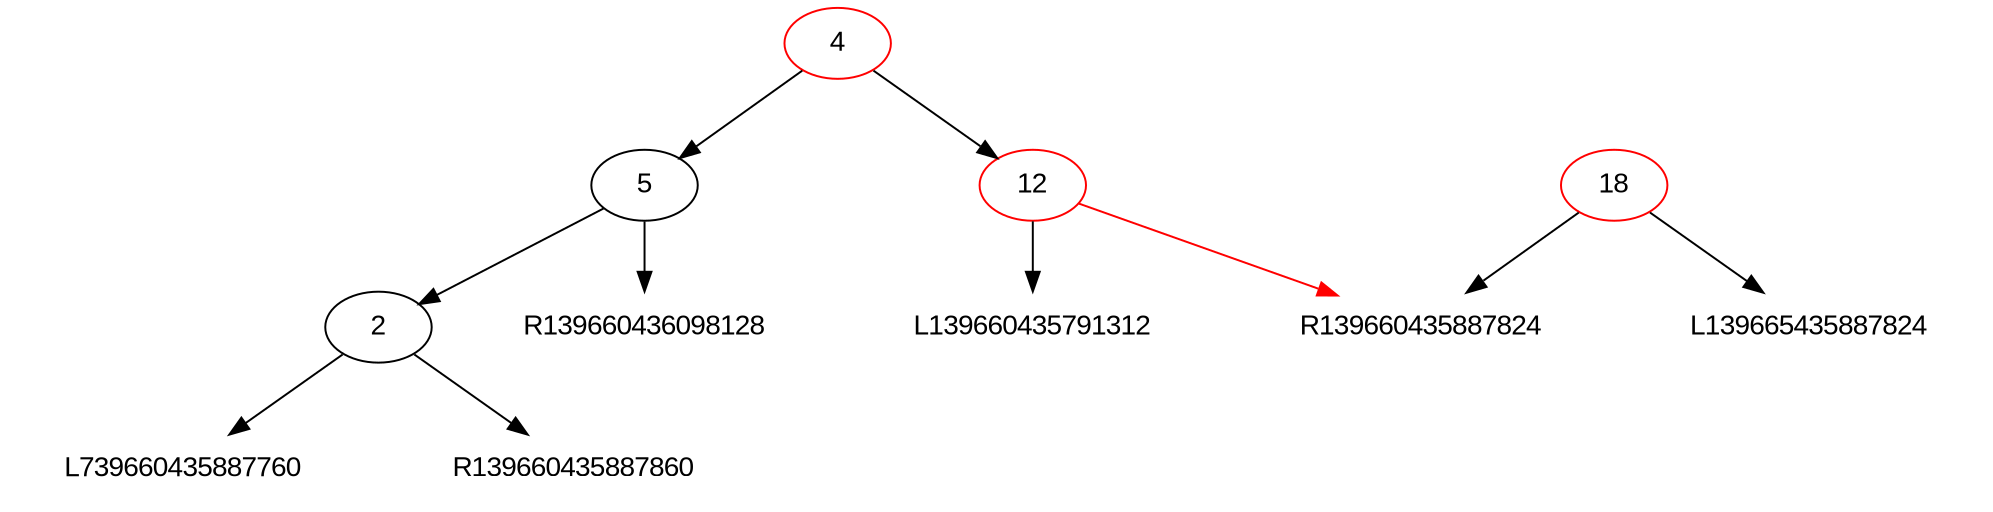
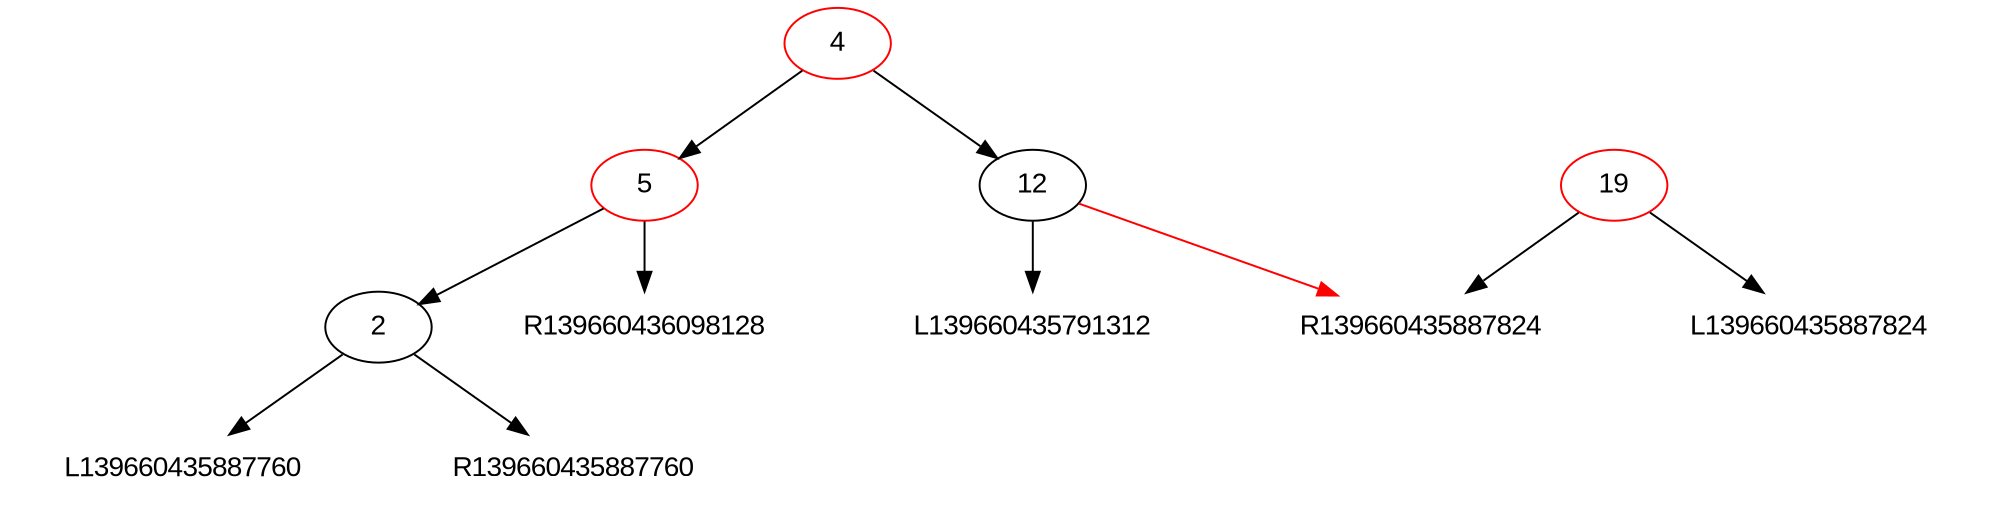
node "5": color black -> red
node "12": color red -> black
node "18": label "18" -> "19"
node "L139665435887824": label "L139665435887824" -> "L139660435887824"
node "L739660435887760": label "L739660435887760" -> "L139660435887760"
node "R139660435887860": label "R139660435887860" -> "R139660435887760"
